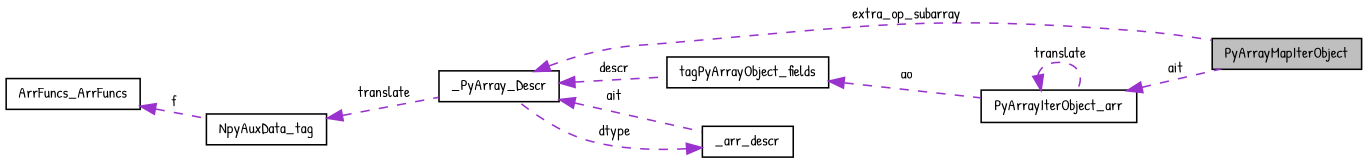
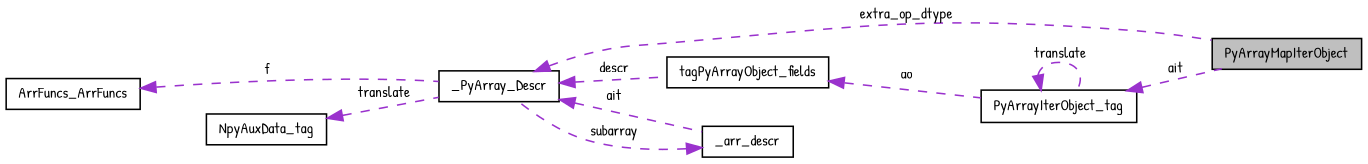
edge "PyArrayMapIterObject" -> "_PyArray_Descr": label " extra_op_subarray" -> " extra_op_dtype"
node "PyArrayIterObject_arr": label "PyArrayIterObject_arr" -> "PyArrayIterObject_tag"
edge "NpyAuxData_tag" -> "ArrFuncs_ArrFuncs": now "_PyArray_Descr" -> "ArrFuncs_ArrFuncs"
edge "_PyArray_Descr" -> "_arr_descr": label " dtype" -> " subarray"
